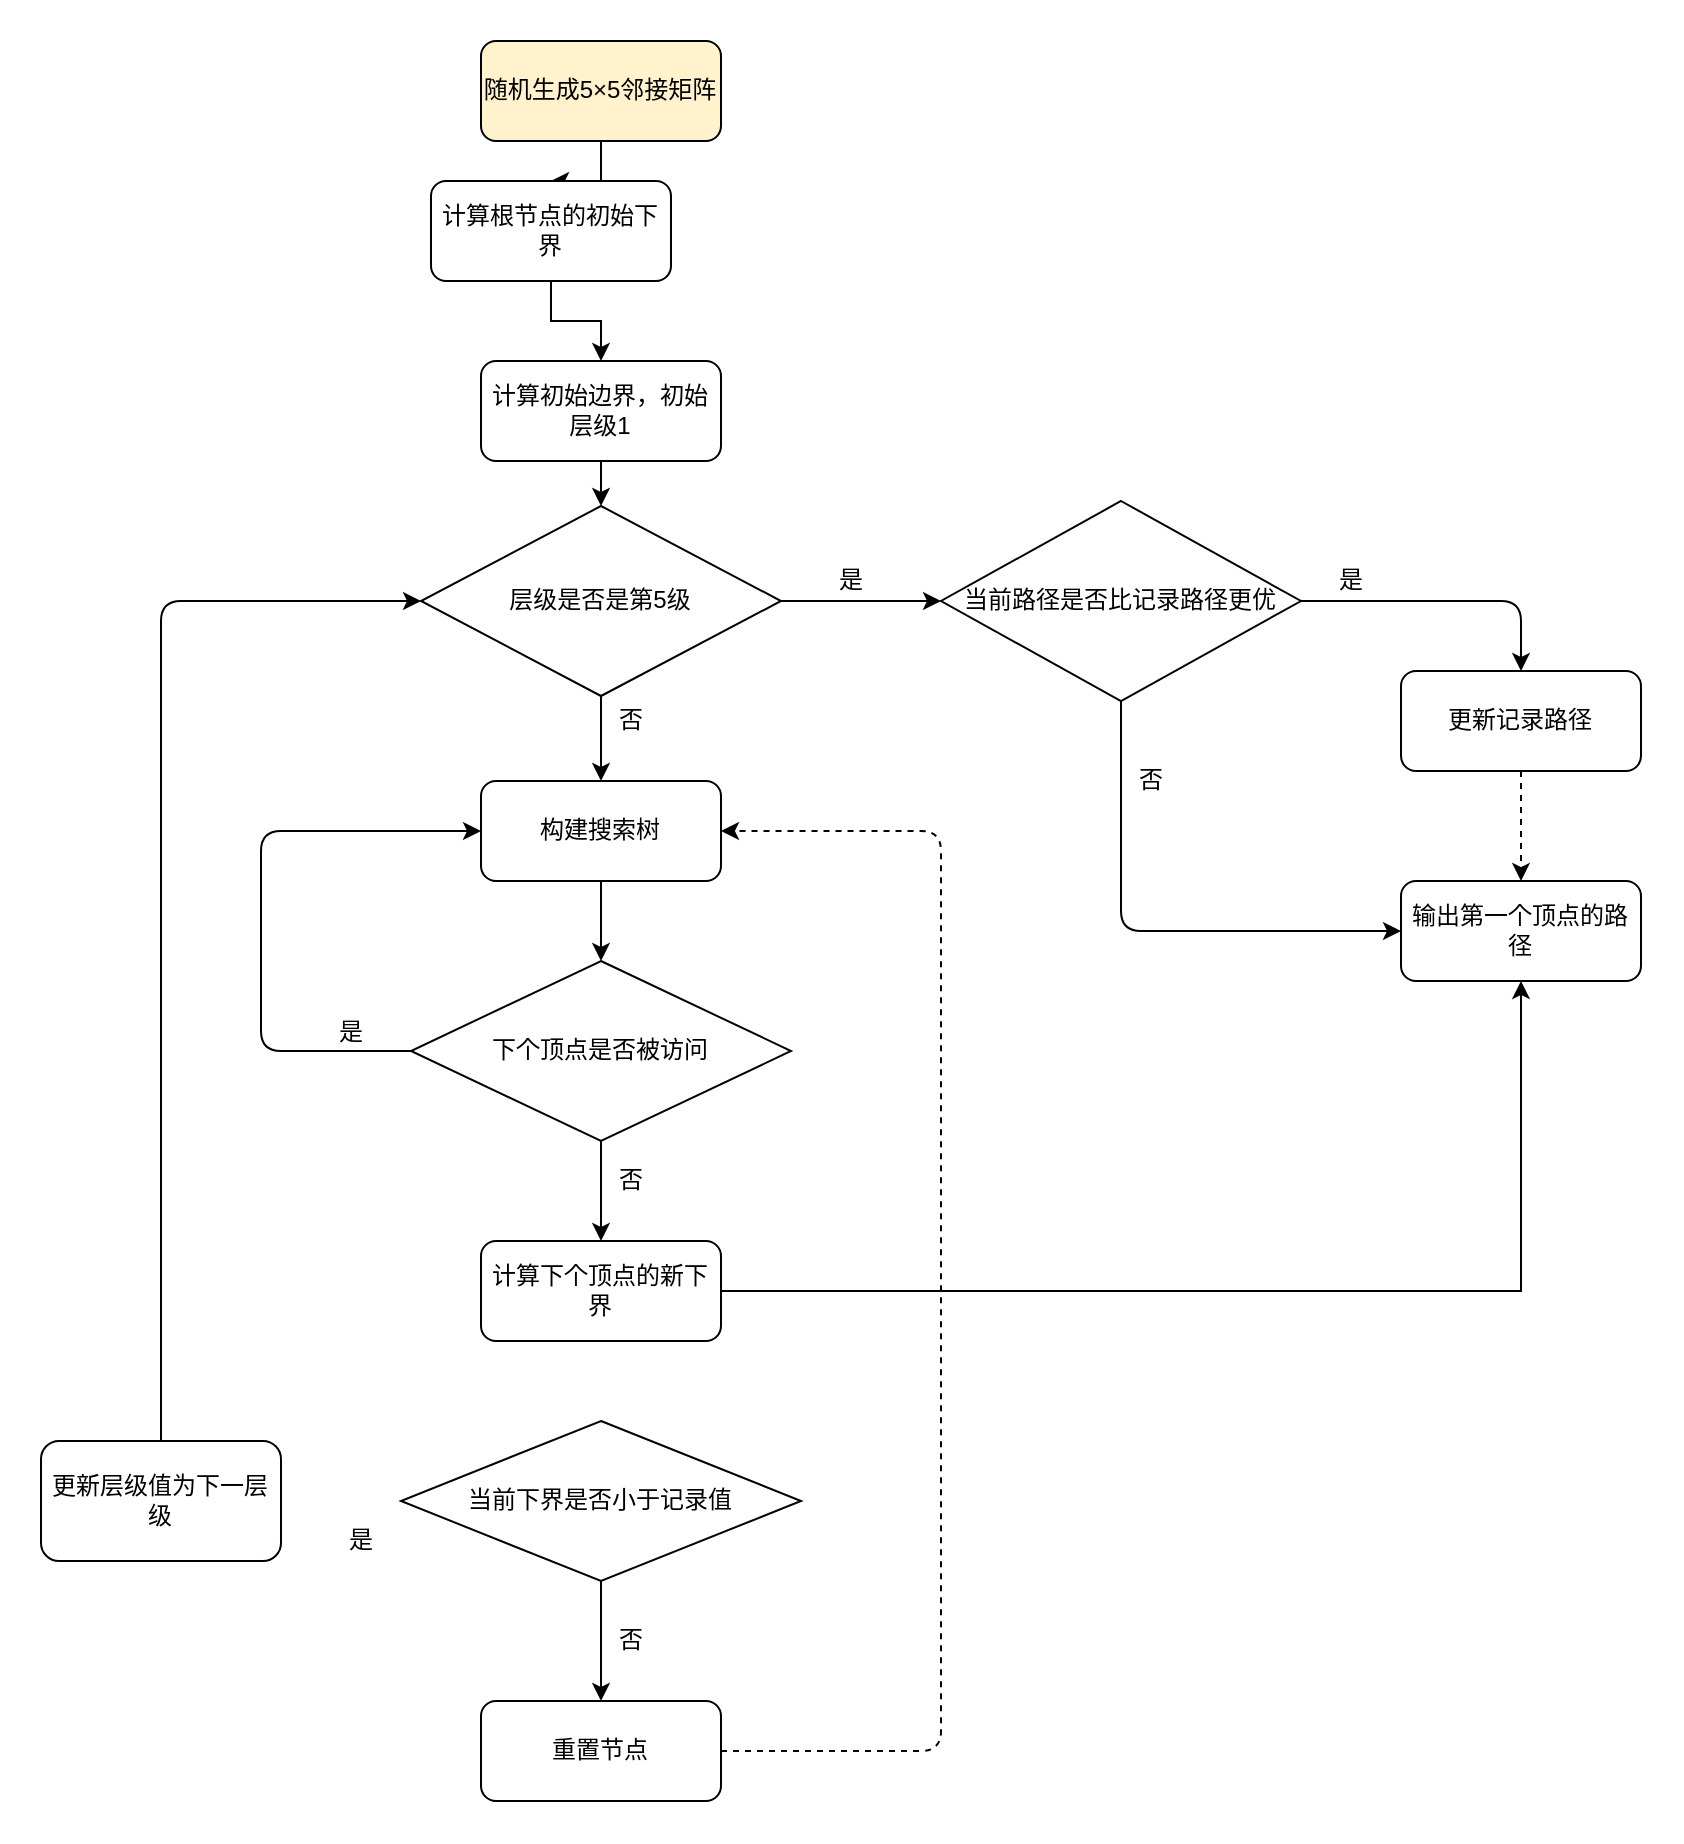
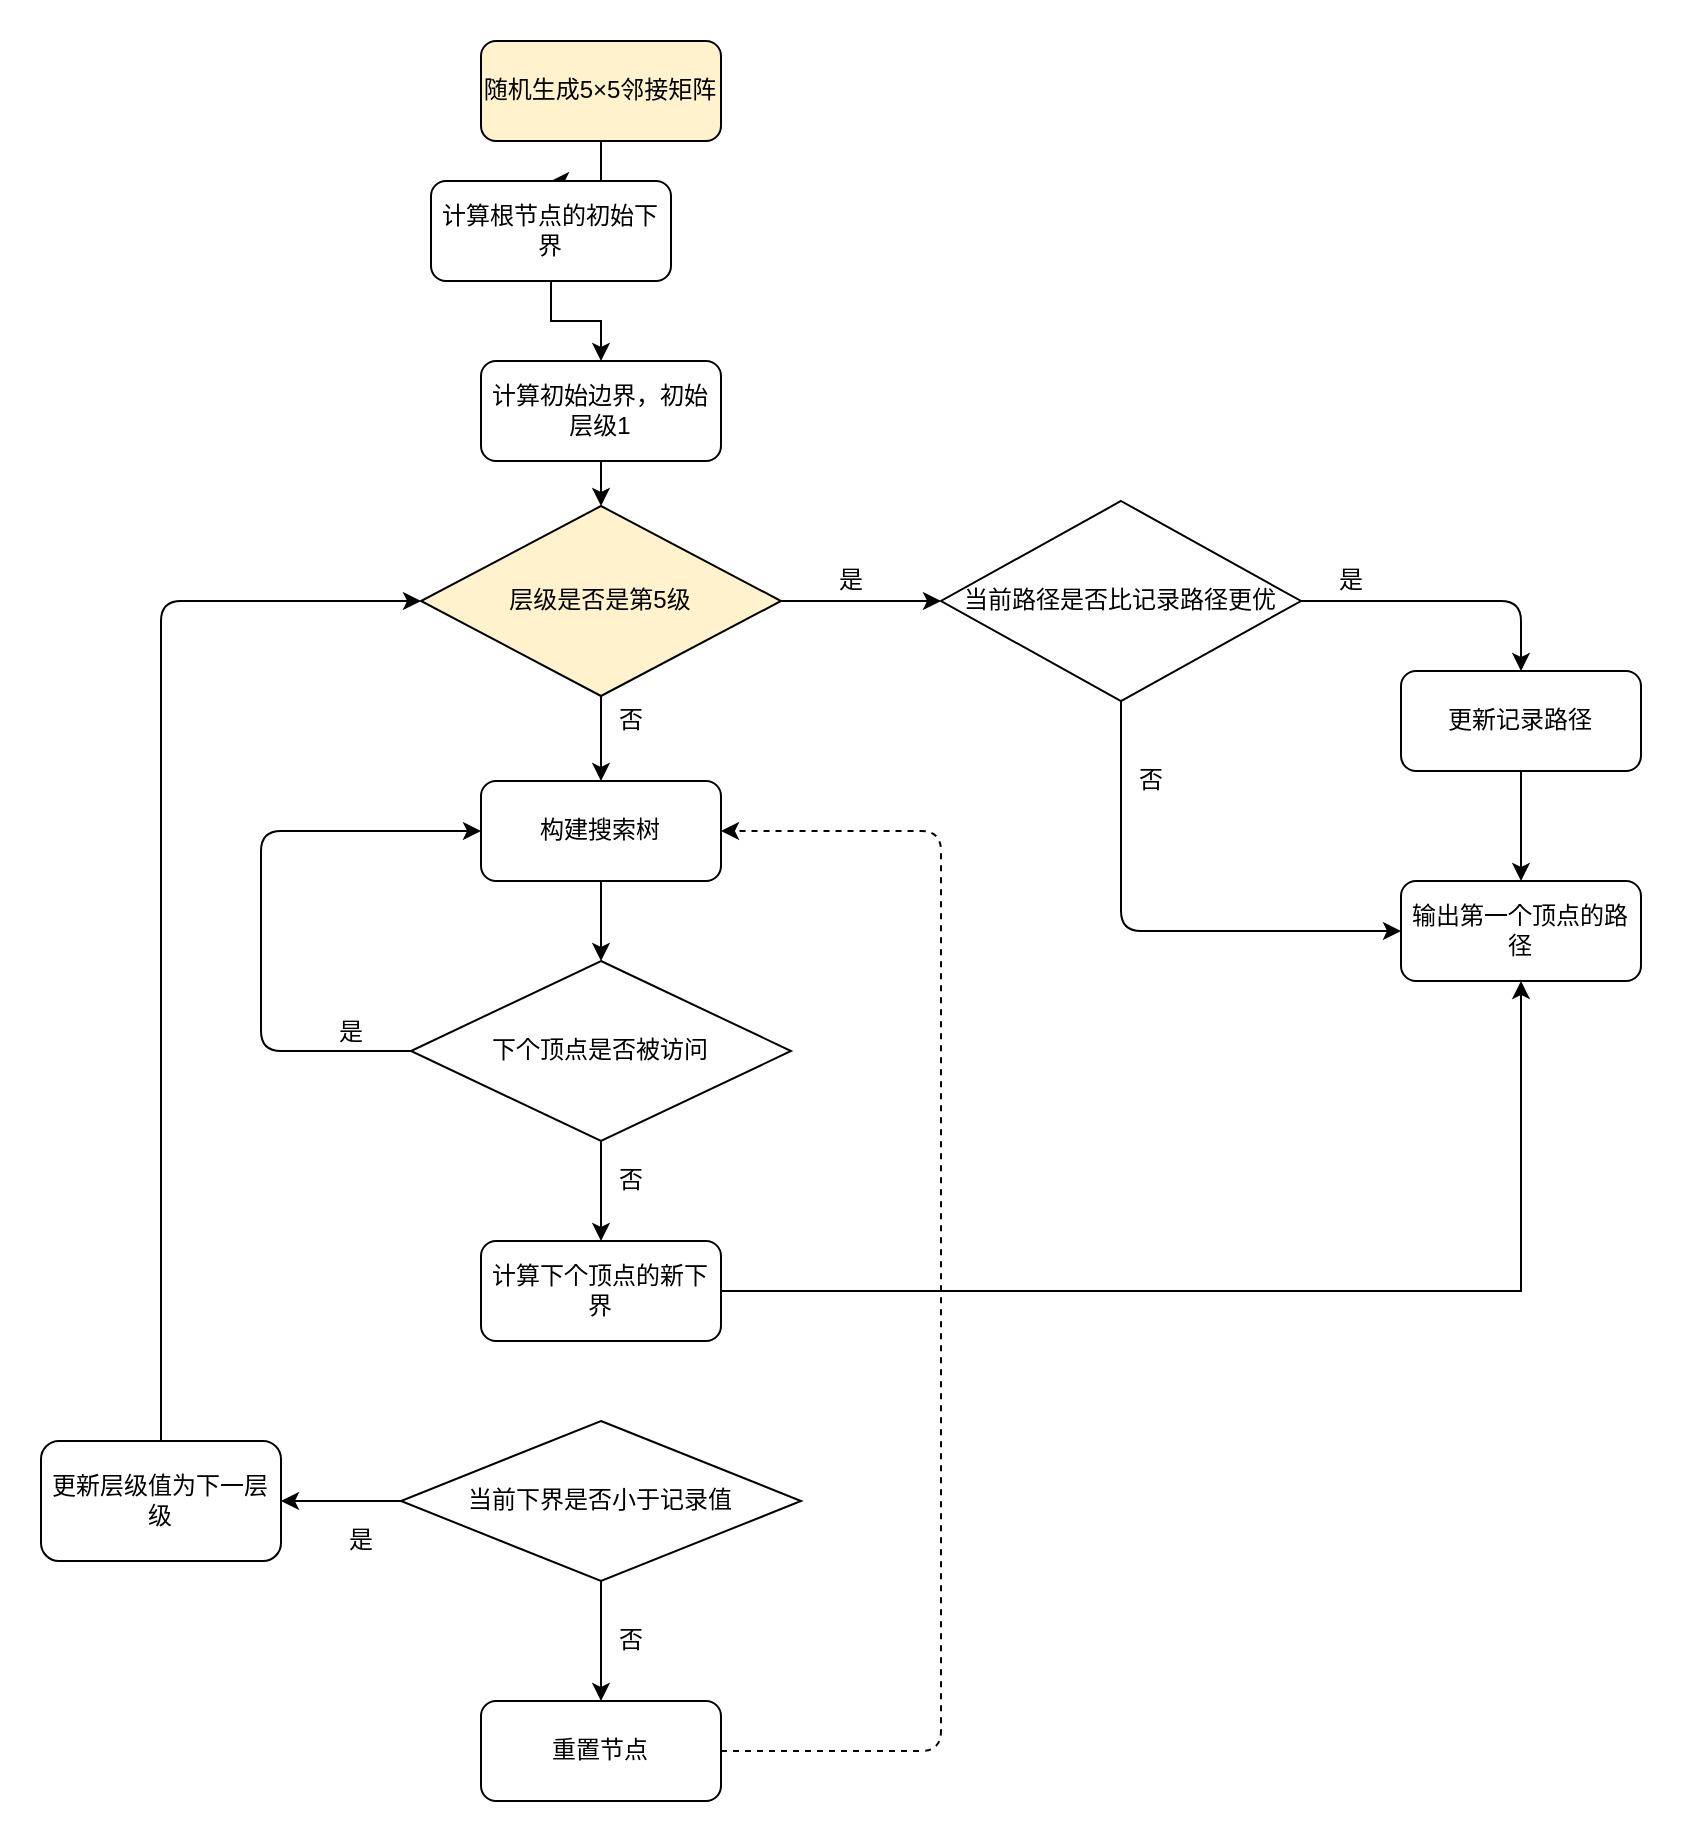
node "层级是否是第5级": fillcolor #ffffff -> #fff2cc
edge "更新记录路径" -> "输出第一个顶点的路径": style dashed -> solid
edge "当前下界是否小于记录值" -> "更新层级值为下一层级": added
